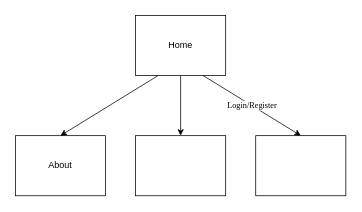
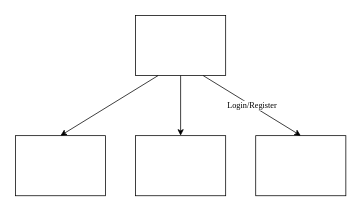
node "Home": removed
node "About": removed
